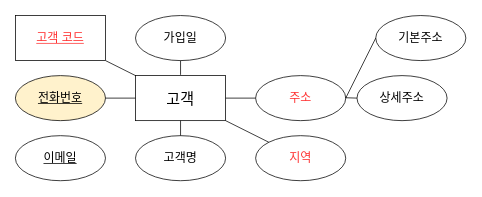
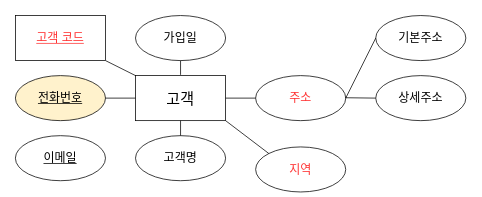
node "상세주소": moved (402, 98) -> (420, 98)
node "지역": moved (300, 158) -> (300, 169)
